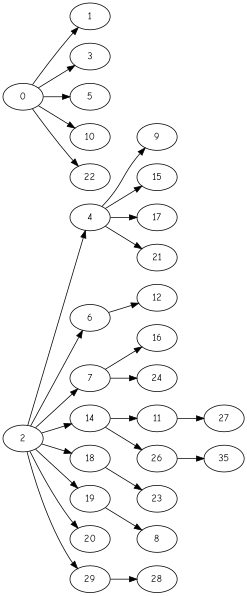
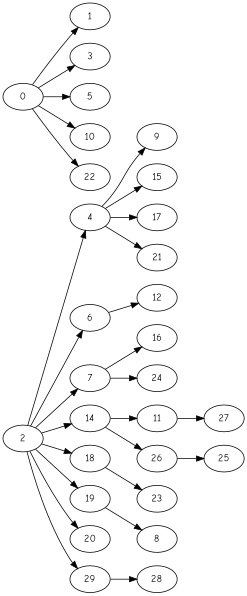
node "35": label "35" -> "25"
